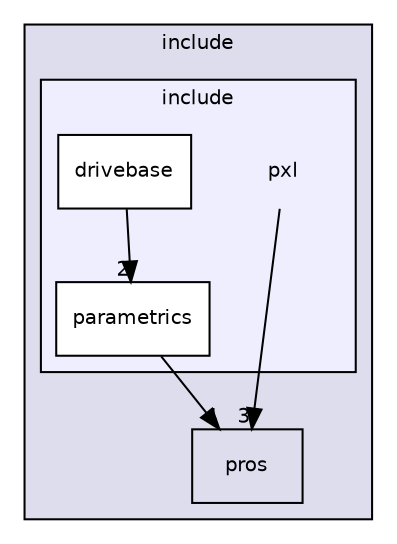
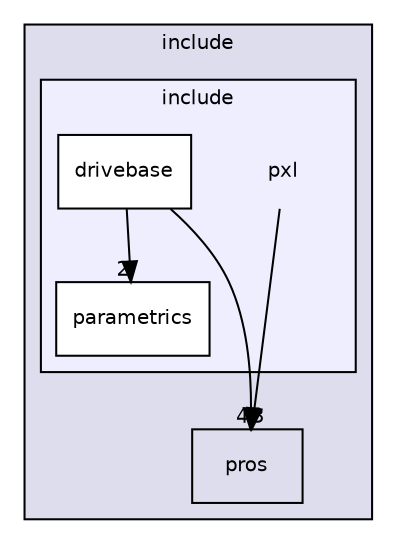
edge "parametrics" -> "pros": now "drivebase" -> "pros"
